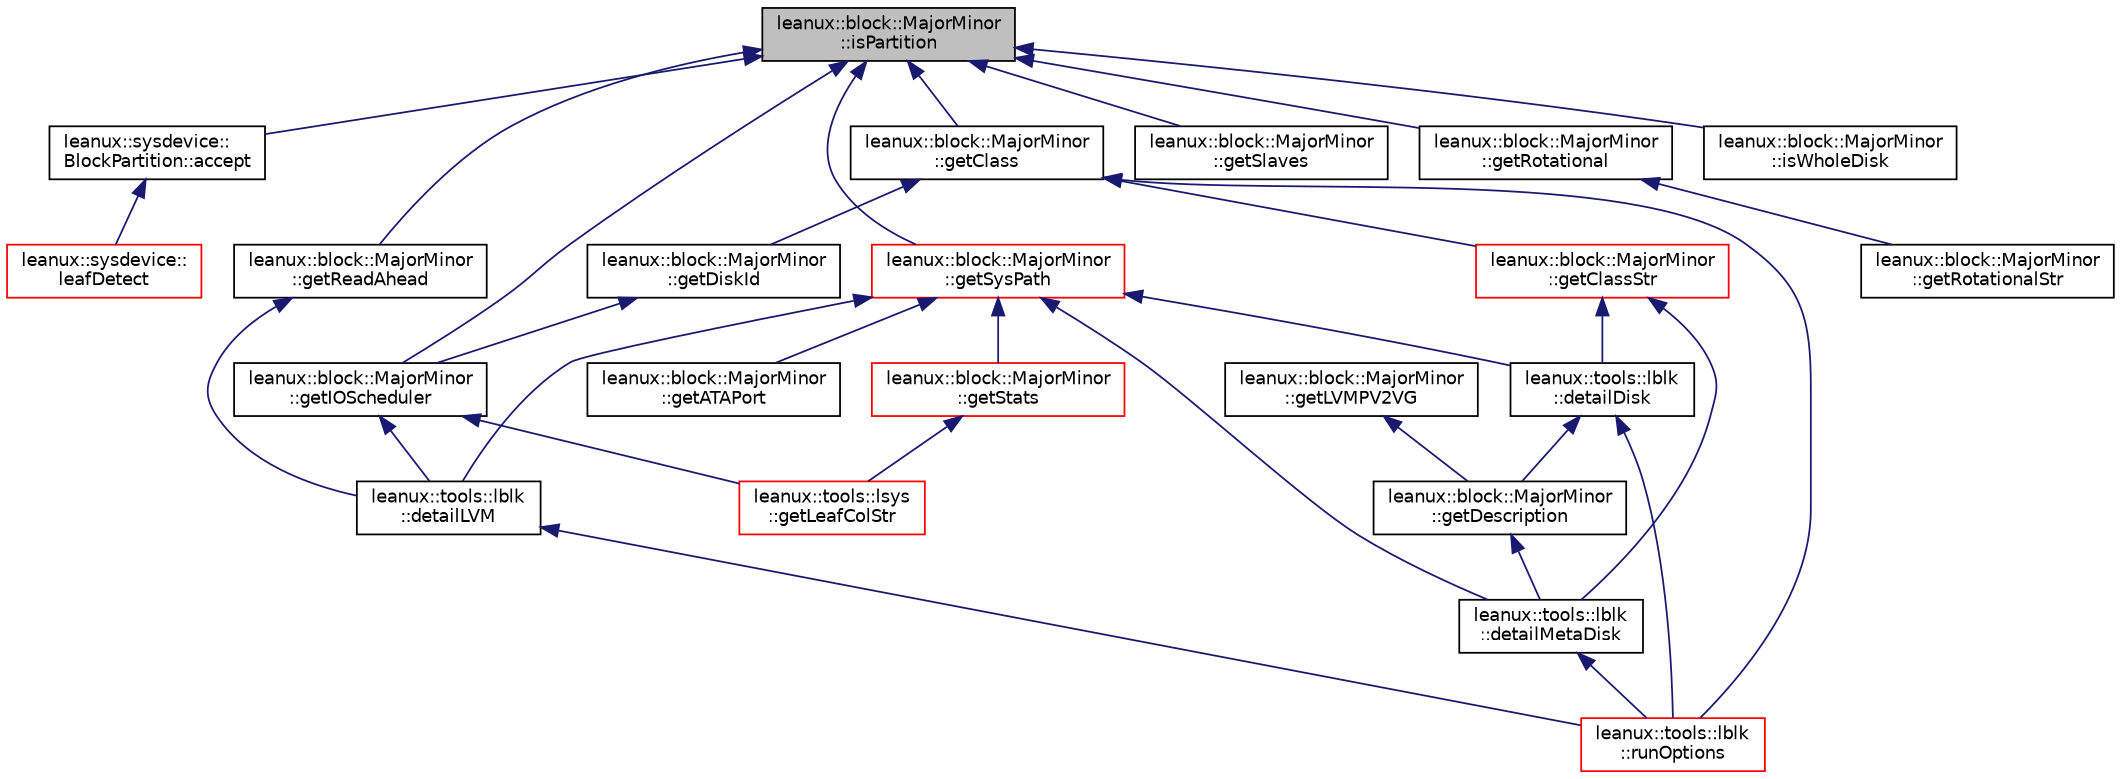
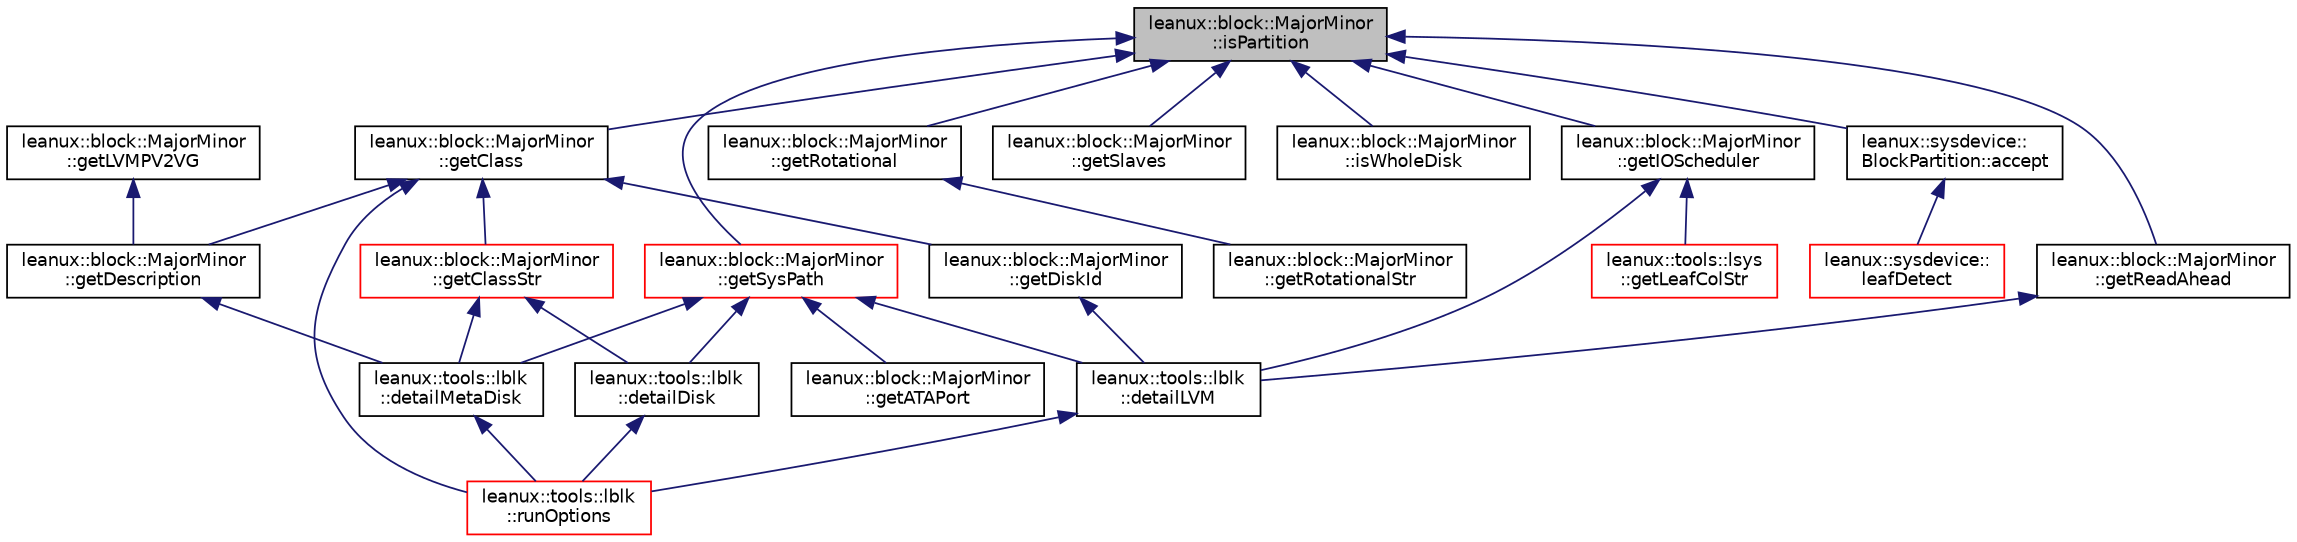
edge "leanux::block::MajorMinor ::getIOScheduler" -> "leanux::block::MajorMinor ::getDiskId": now "leanux::tools::lblk ::detailLVM" -> "leanux::block::MajorMinor ::getDiskId"
node "leanux::block::MajorMinor ::getStats": removed
edge "leanux::block::MajorMinor ::getDescription" -> "leanux::tools::lblk ::detailDisk": now "leanux::block::MajorMinor ::getDescription" -> "leanux::block::MajorMinor ::getClass"
